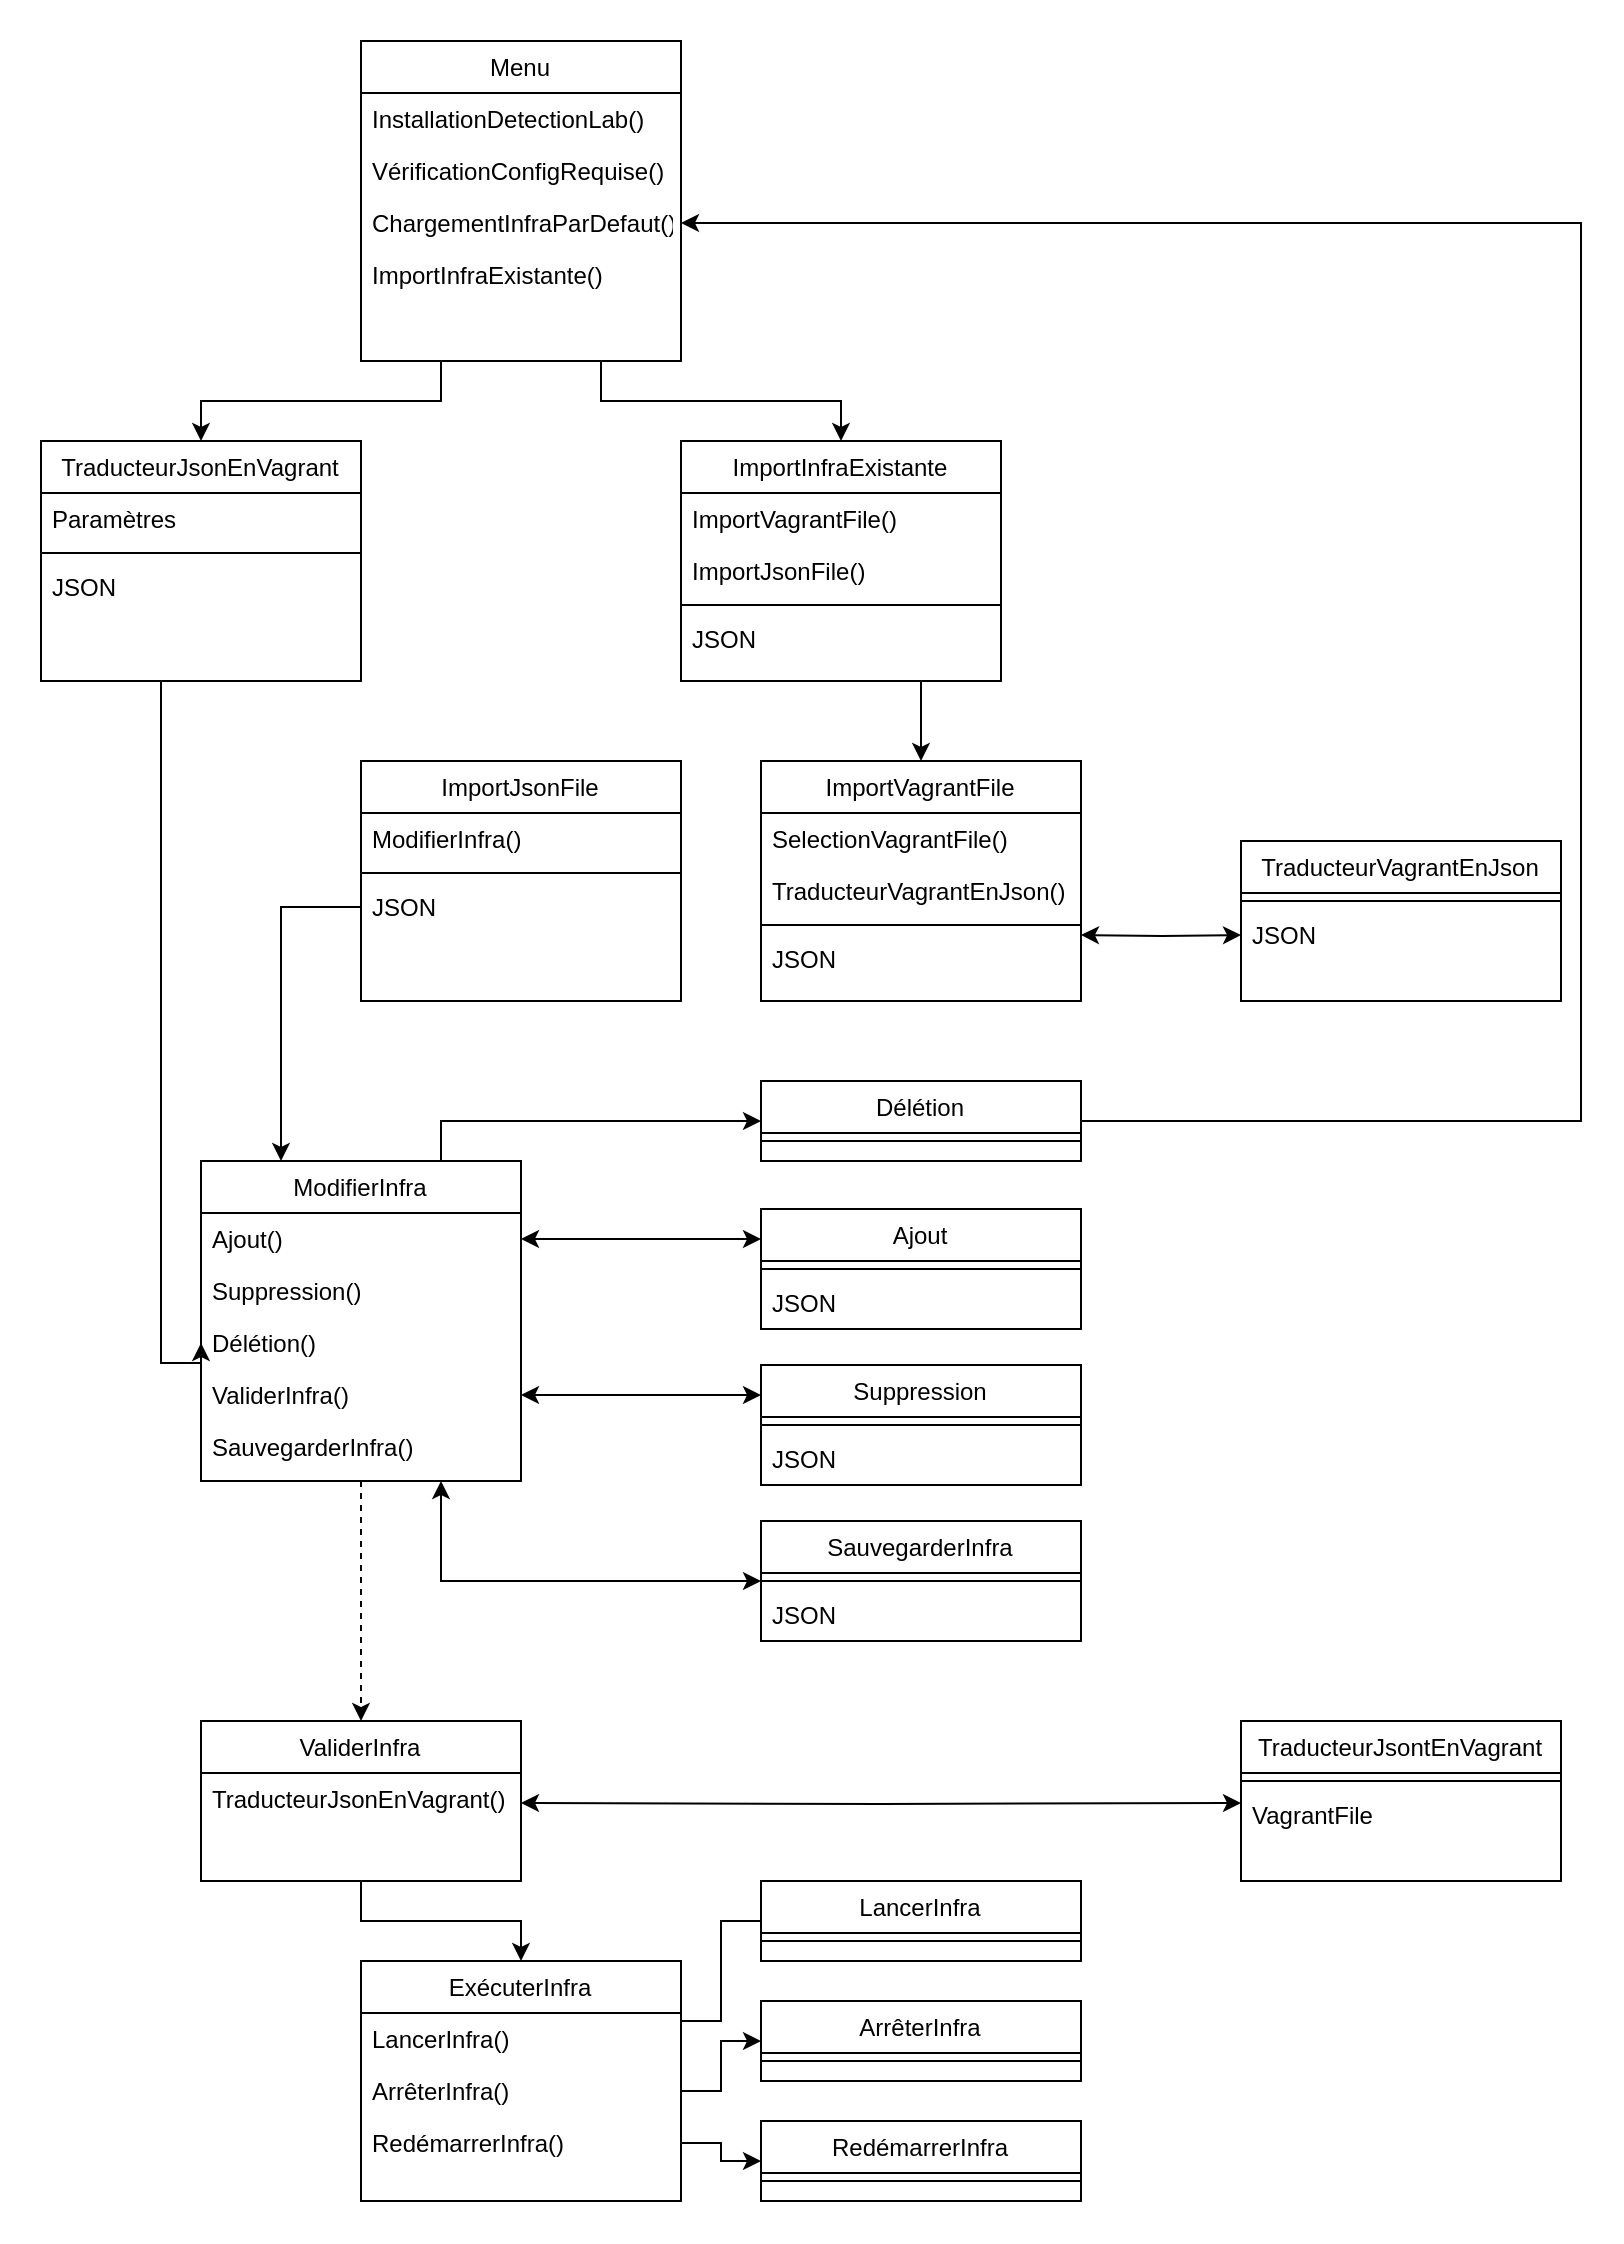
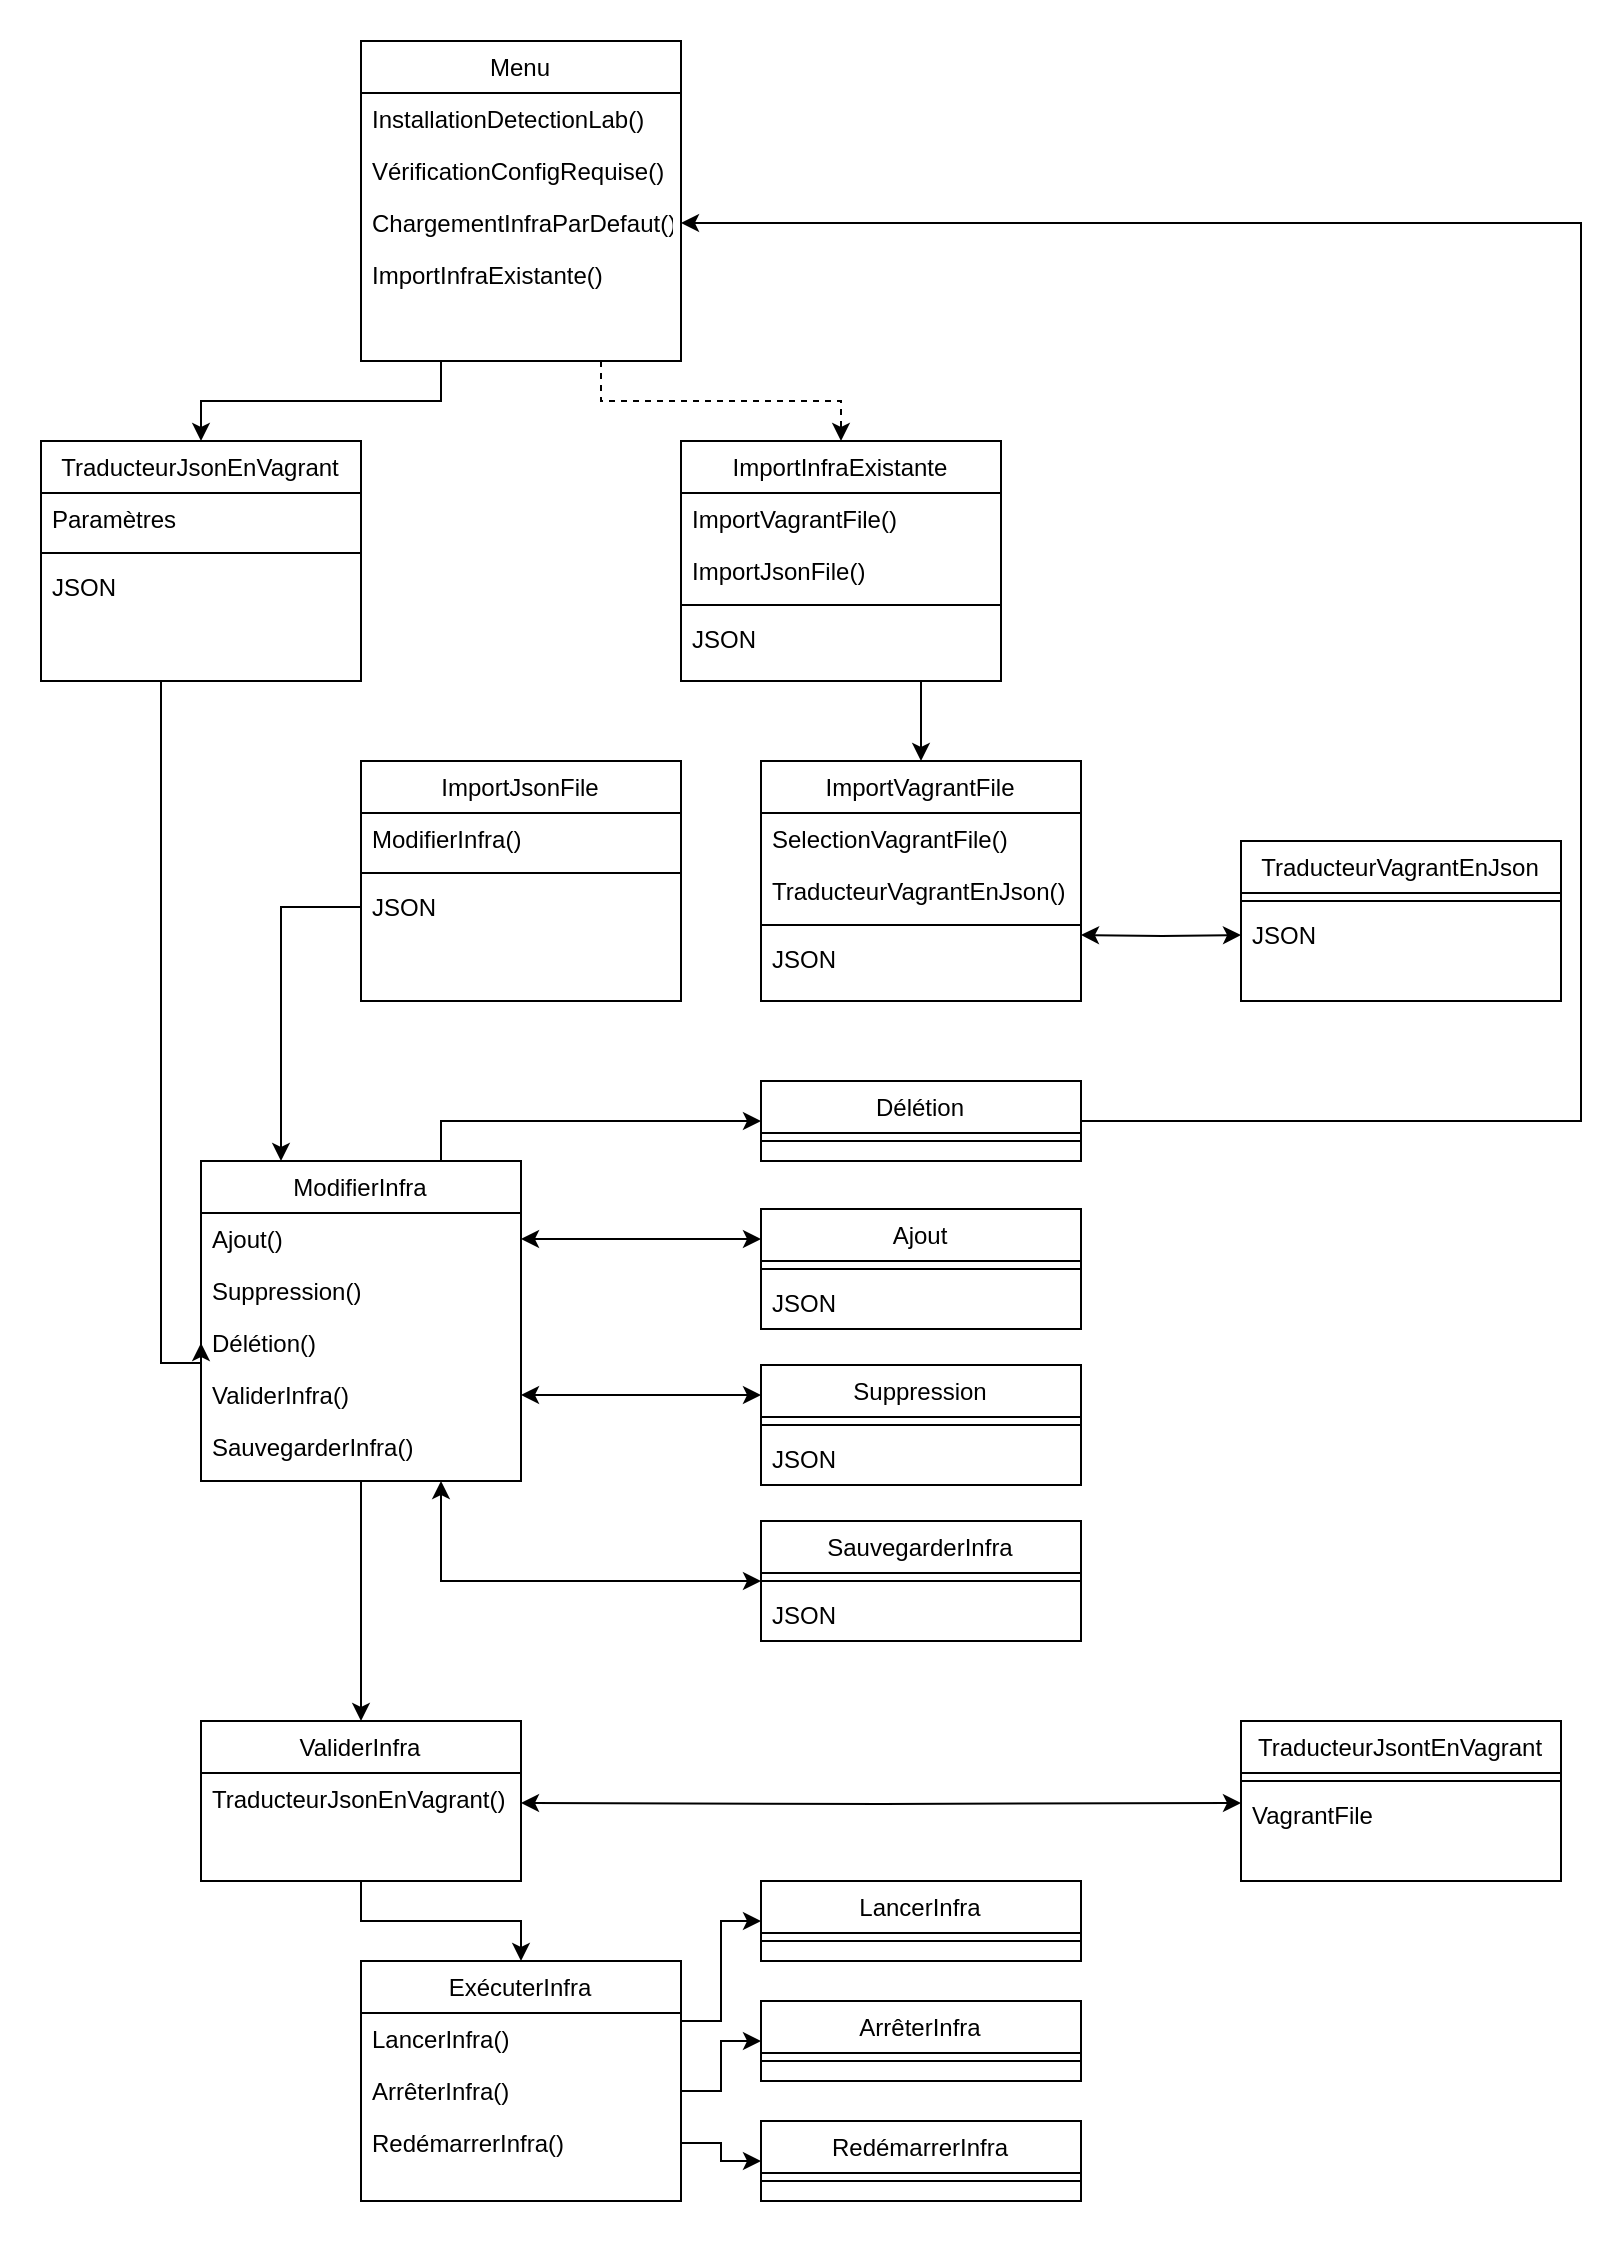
edge "Menu" -> "ImportInfraExistante": style solid -> dashed
edge "ModifierInfra" -> "ValiderInfra": style dashed -> solid
edge "LancerInfra" -- "ExécuterInfra": arrowhead none -> classic
